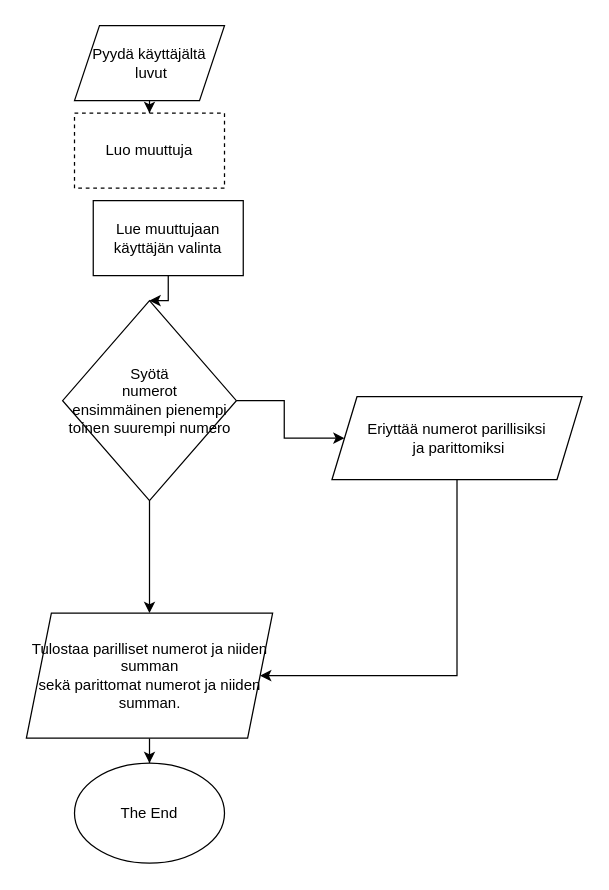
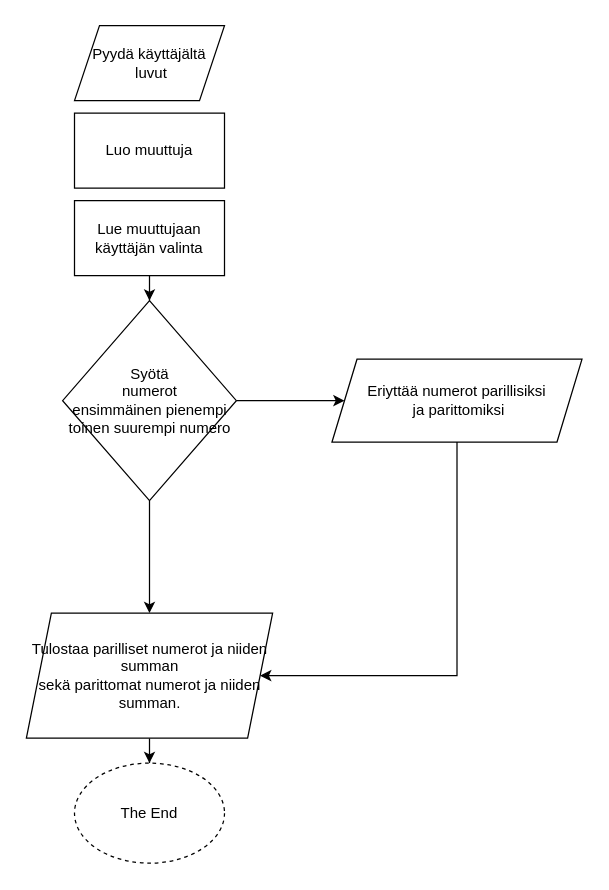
edge "Pyydä käyttäjältä luvut" -> "Luo muuttuja": removed
node "Luo muuttuja": style dashed -> solid
node "Lue muuttujaan käyttäjän valinta": moved (168, 238) -> (149, 238)
node "Eriyttää numerot parillisiksi ja parittomiksi": moved (457, 438) -> (457, 401)
node "The End": style solid -> dashed
